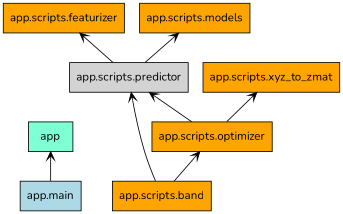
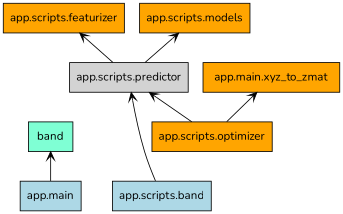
node "app.scripts.xyz_to_zmat": label "app.scripts.xyz_to_zmat" -> "app.main.xyz_to_zmat"
node "app": label "app" -> "band"
edge "app.scripts.band" -> "app.scripts.optimizer": removed
node "app.scripts.band": fillcolor orange -> lightblue
